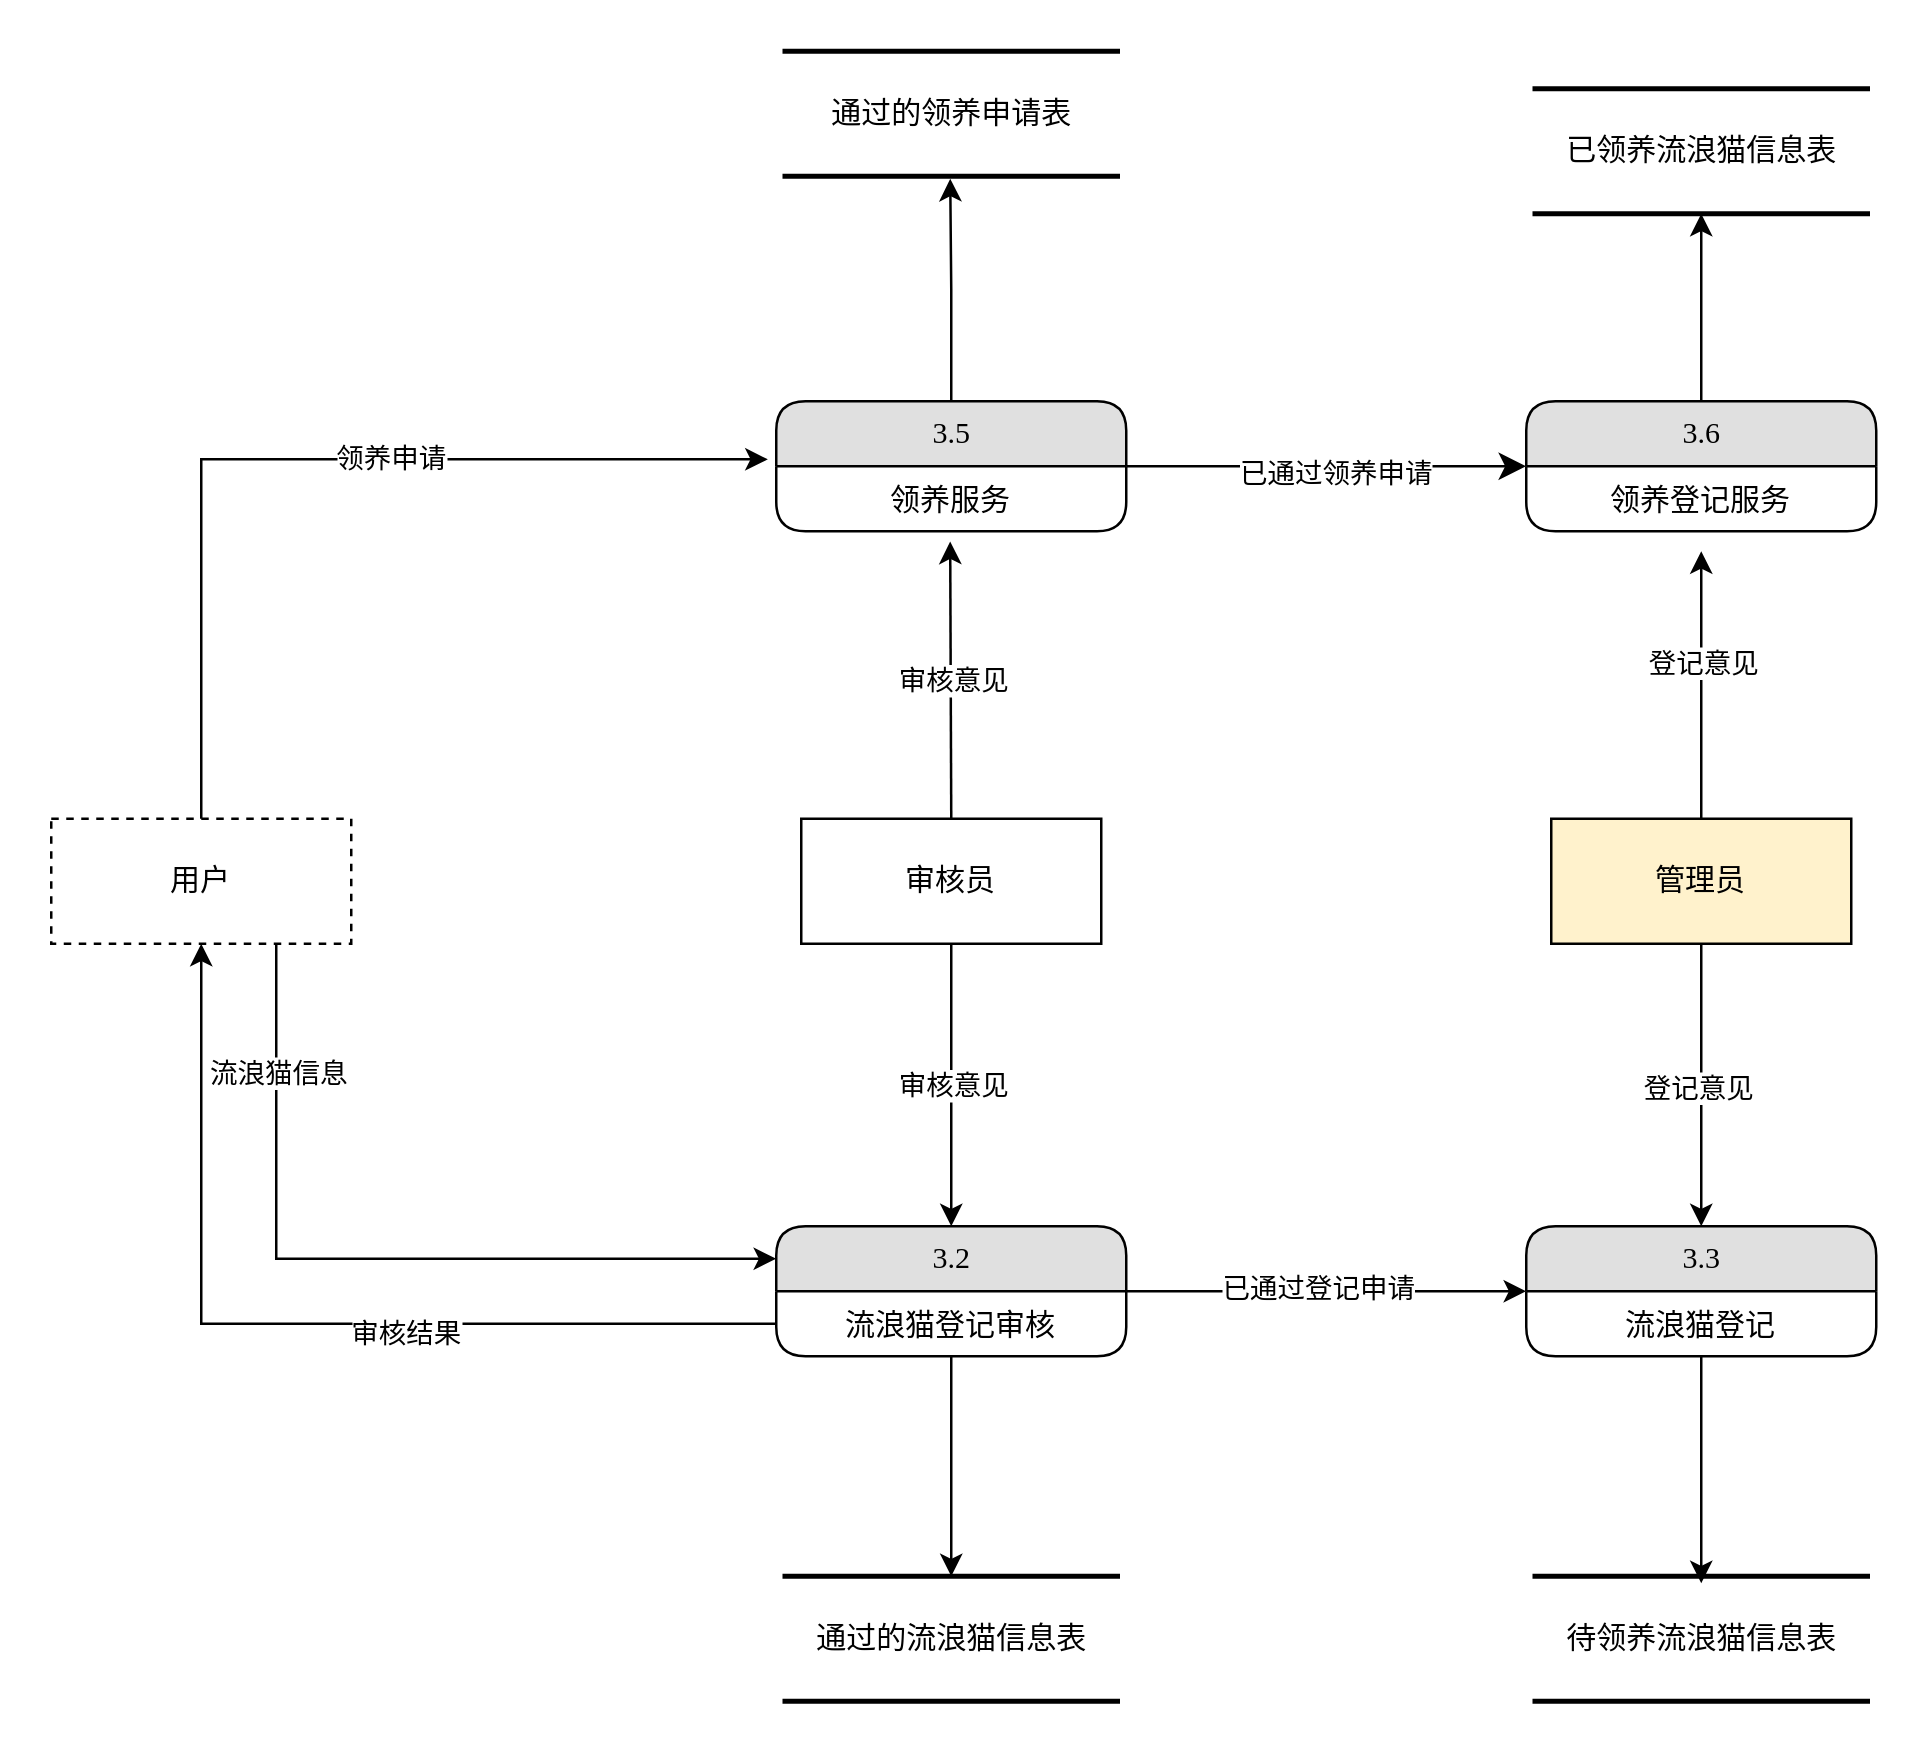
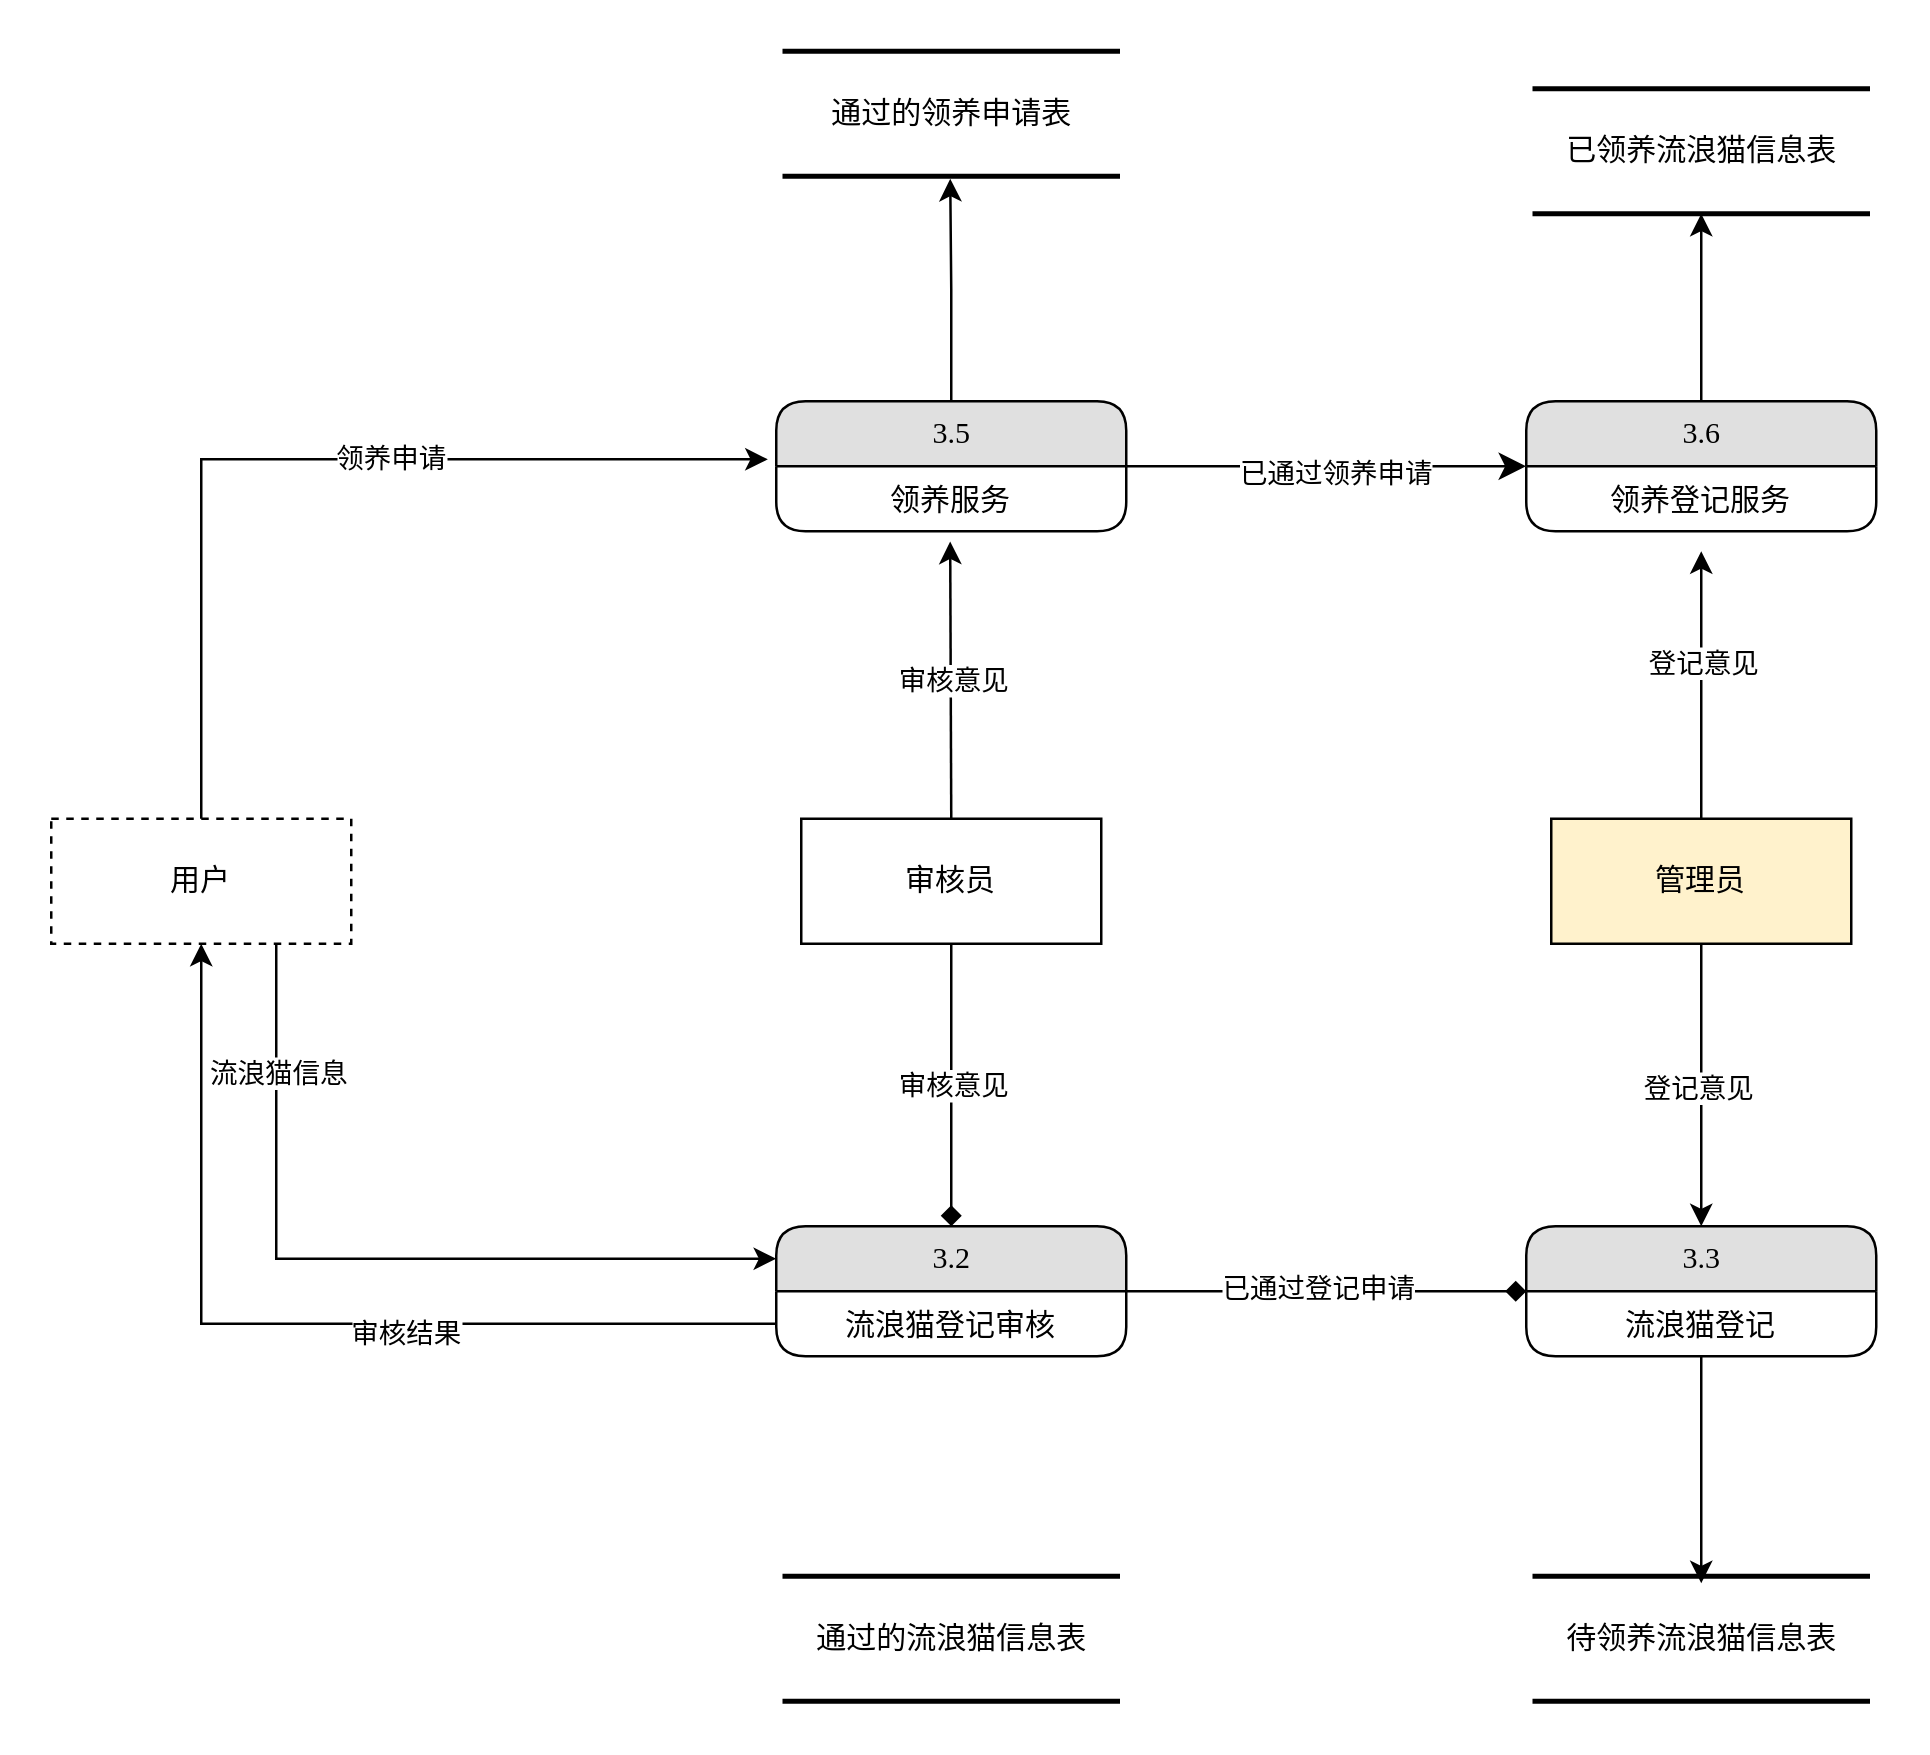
edge "审核员" -> "3.2": arrowhead classic -> diamond
edge "3.2" -> "3.3": arrowhead classic -> diamond
edge "流浪猫登记审核" -> "通过的流浪猫信息表": removed
